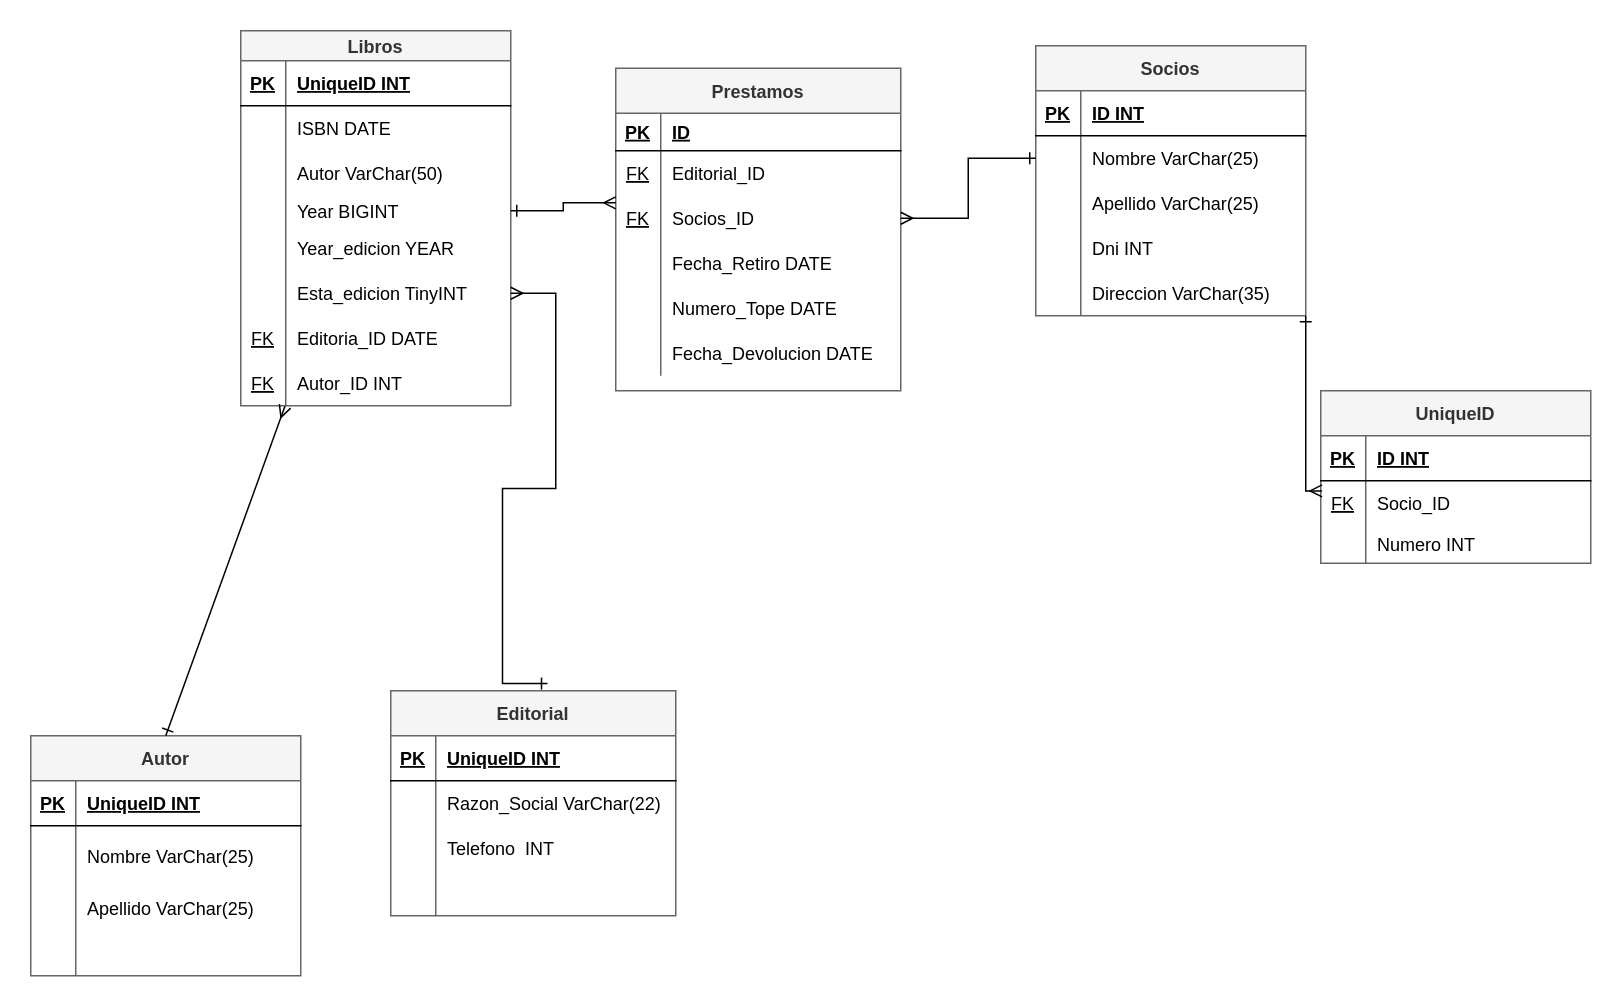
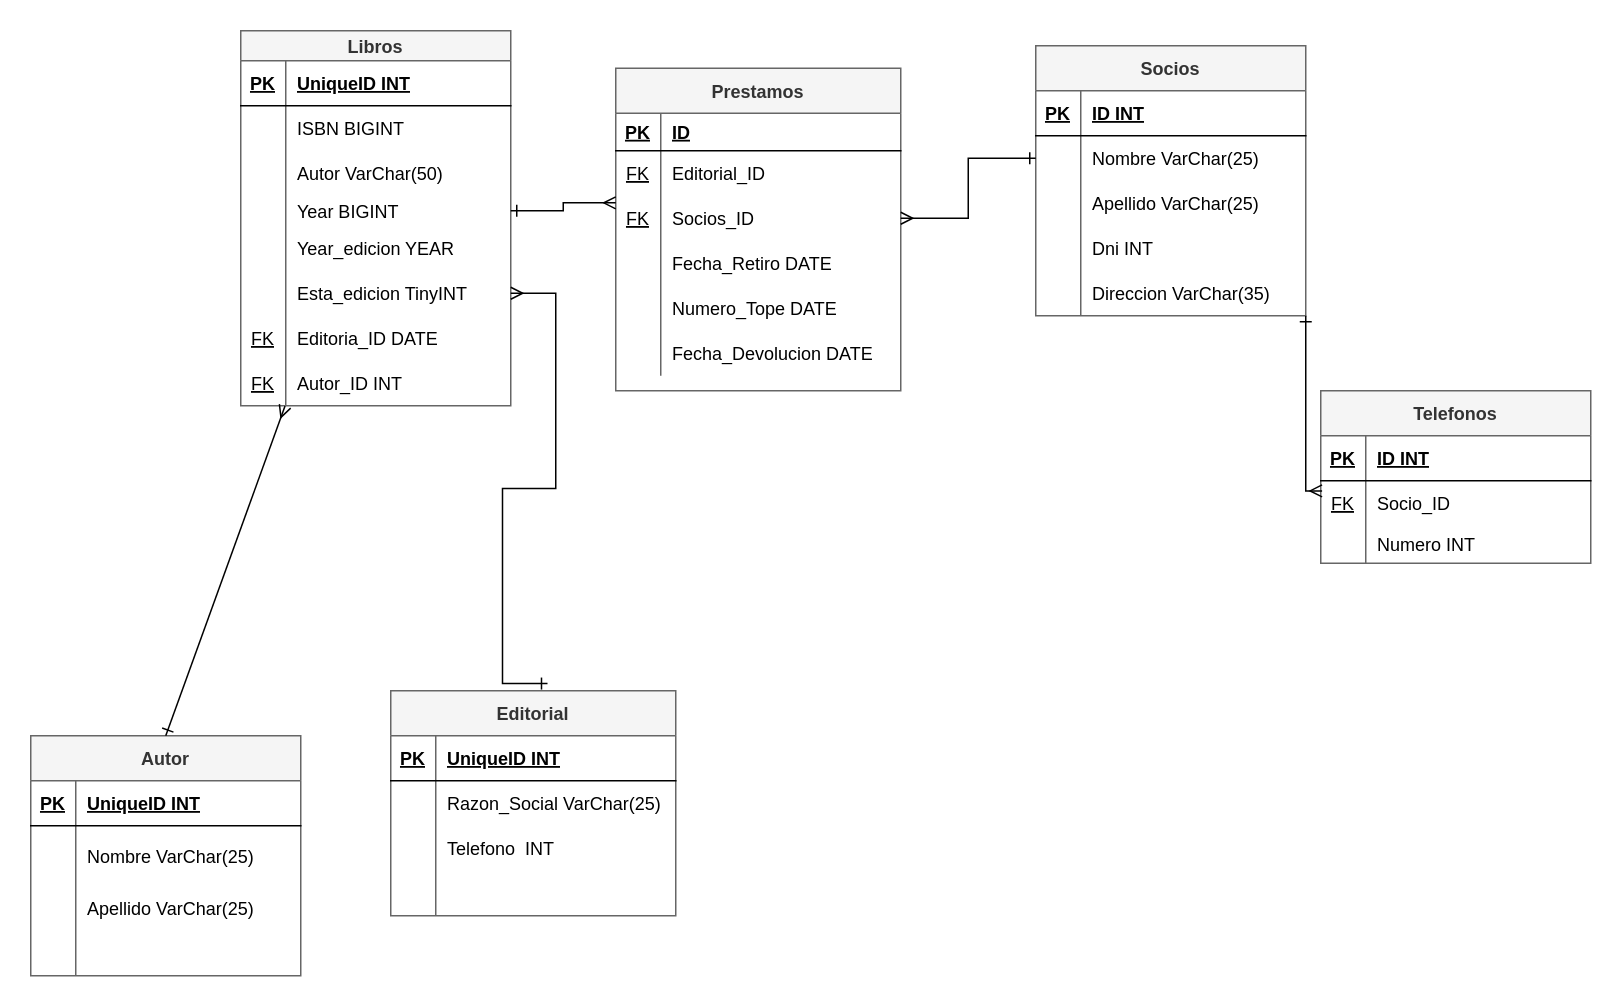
node "ISBN DATE": label "ISBN DATE" -> "ISBN BIGINT"
node "UniqueID": label "UniqueID" -> "Telefonos"
node "Razon_Social VarChar(22)": label "Razon_Social VarChar(22)" -> "Razon_Social VarChar(25)"
